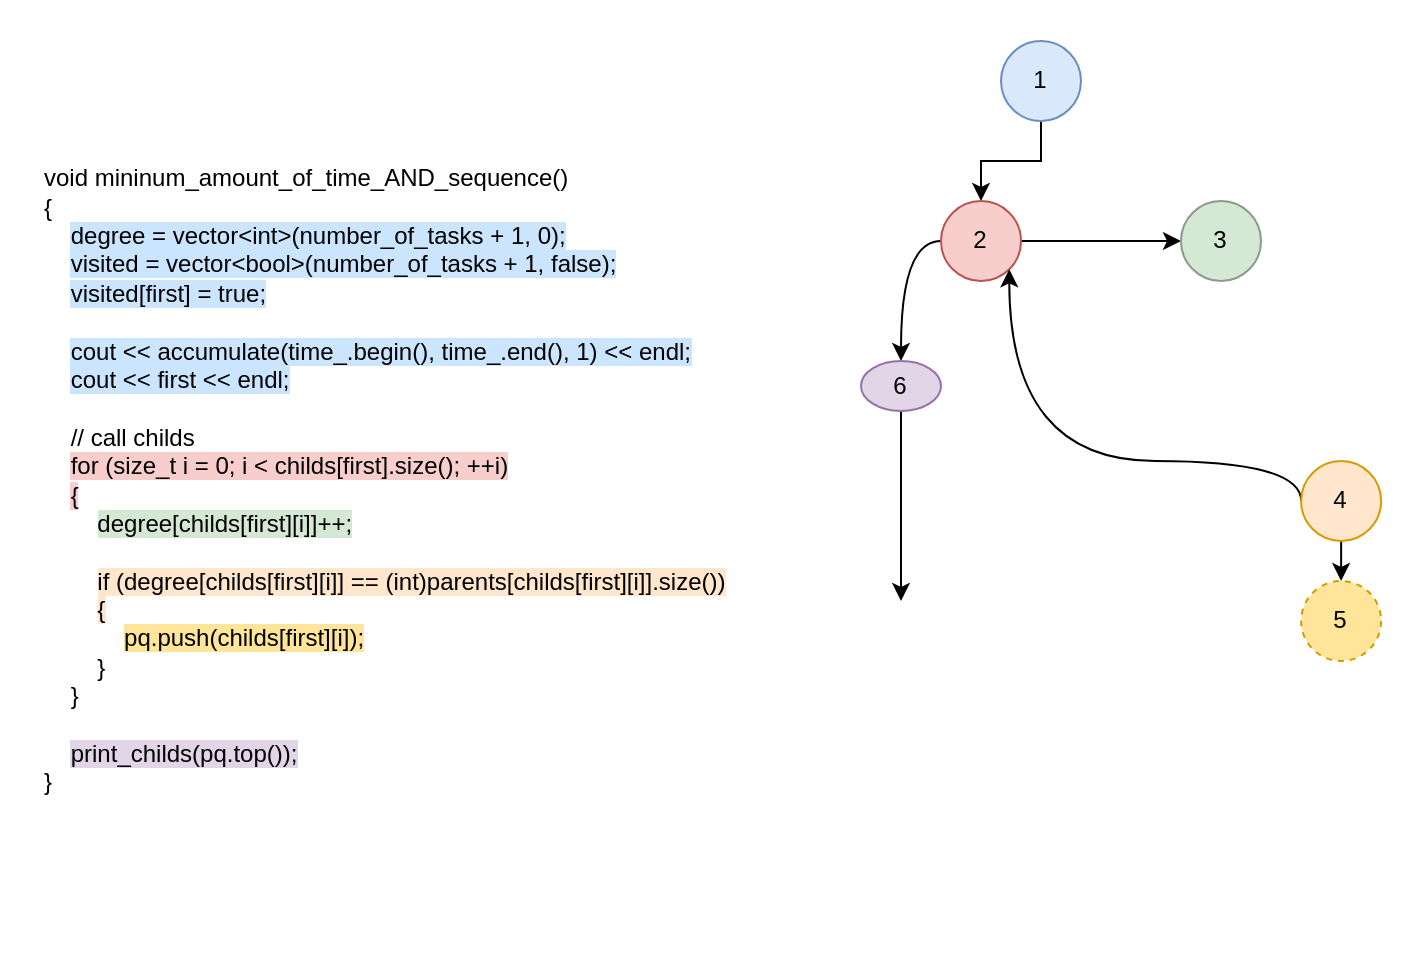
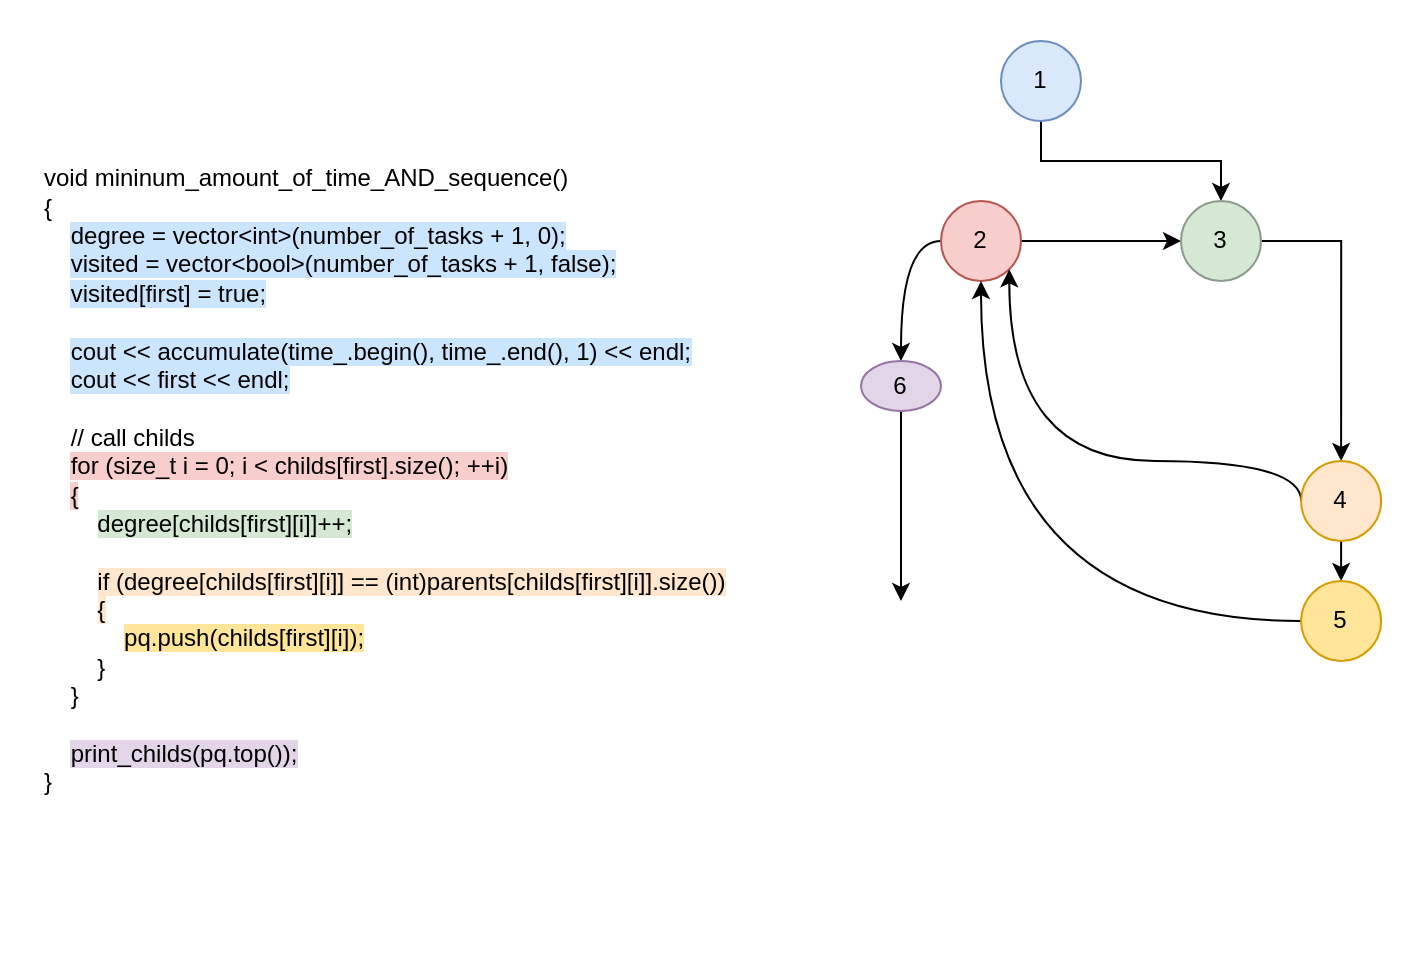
edge "1" -> "2": now "1" -> "3"
edge "3" -> "4": added
edge "5" -> "2": added
node "5": style dashed -> solid
